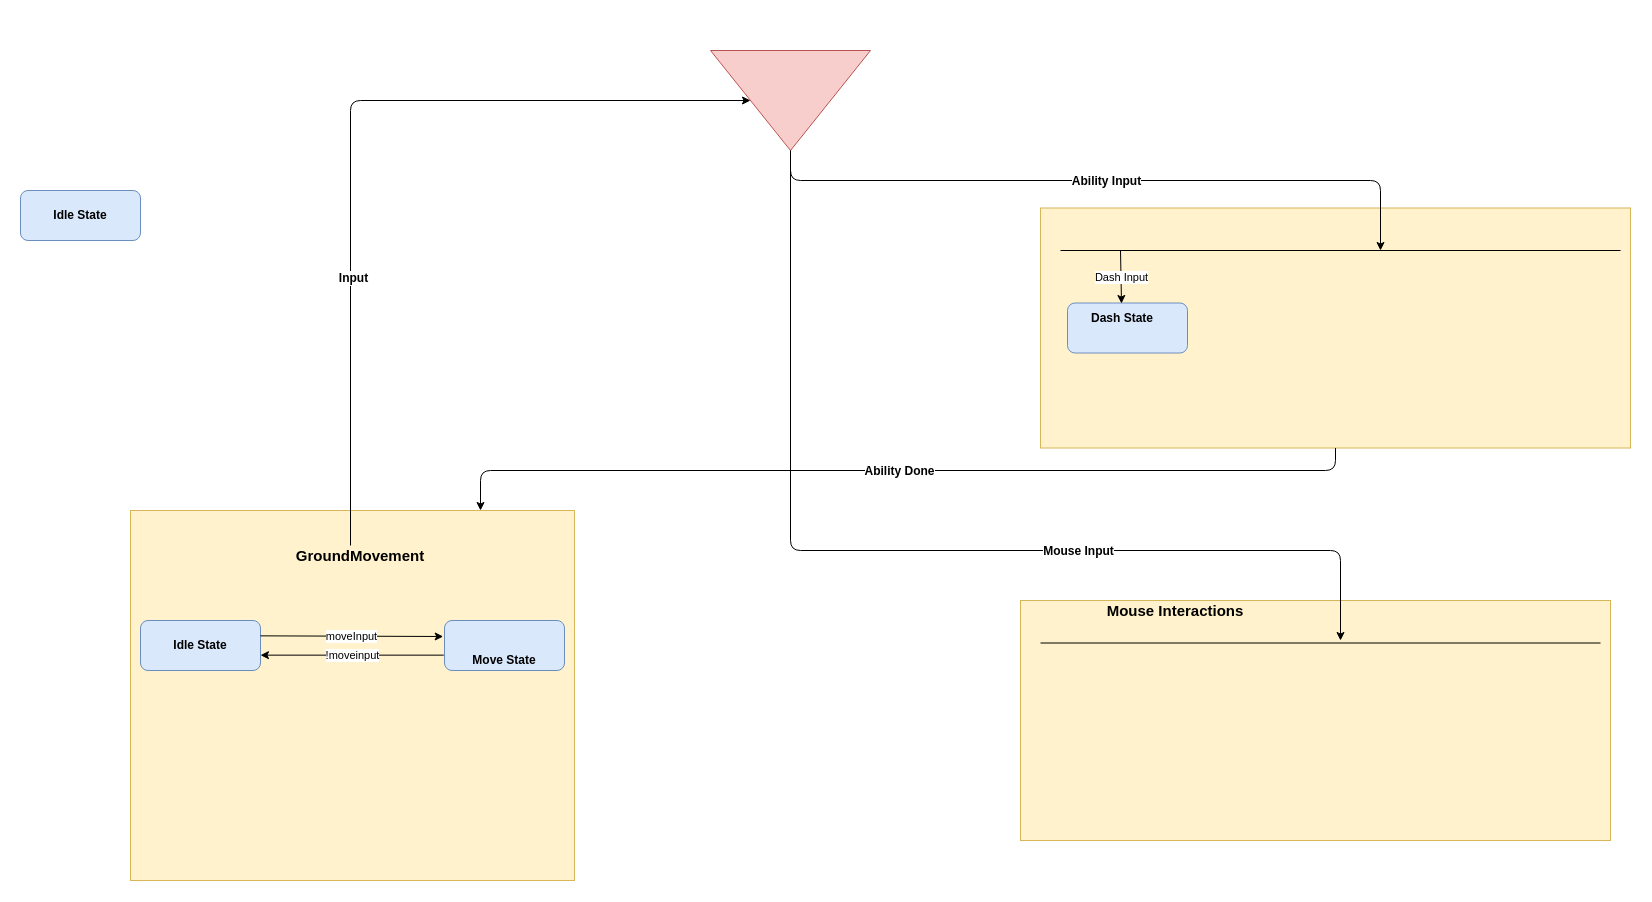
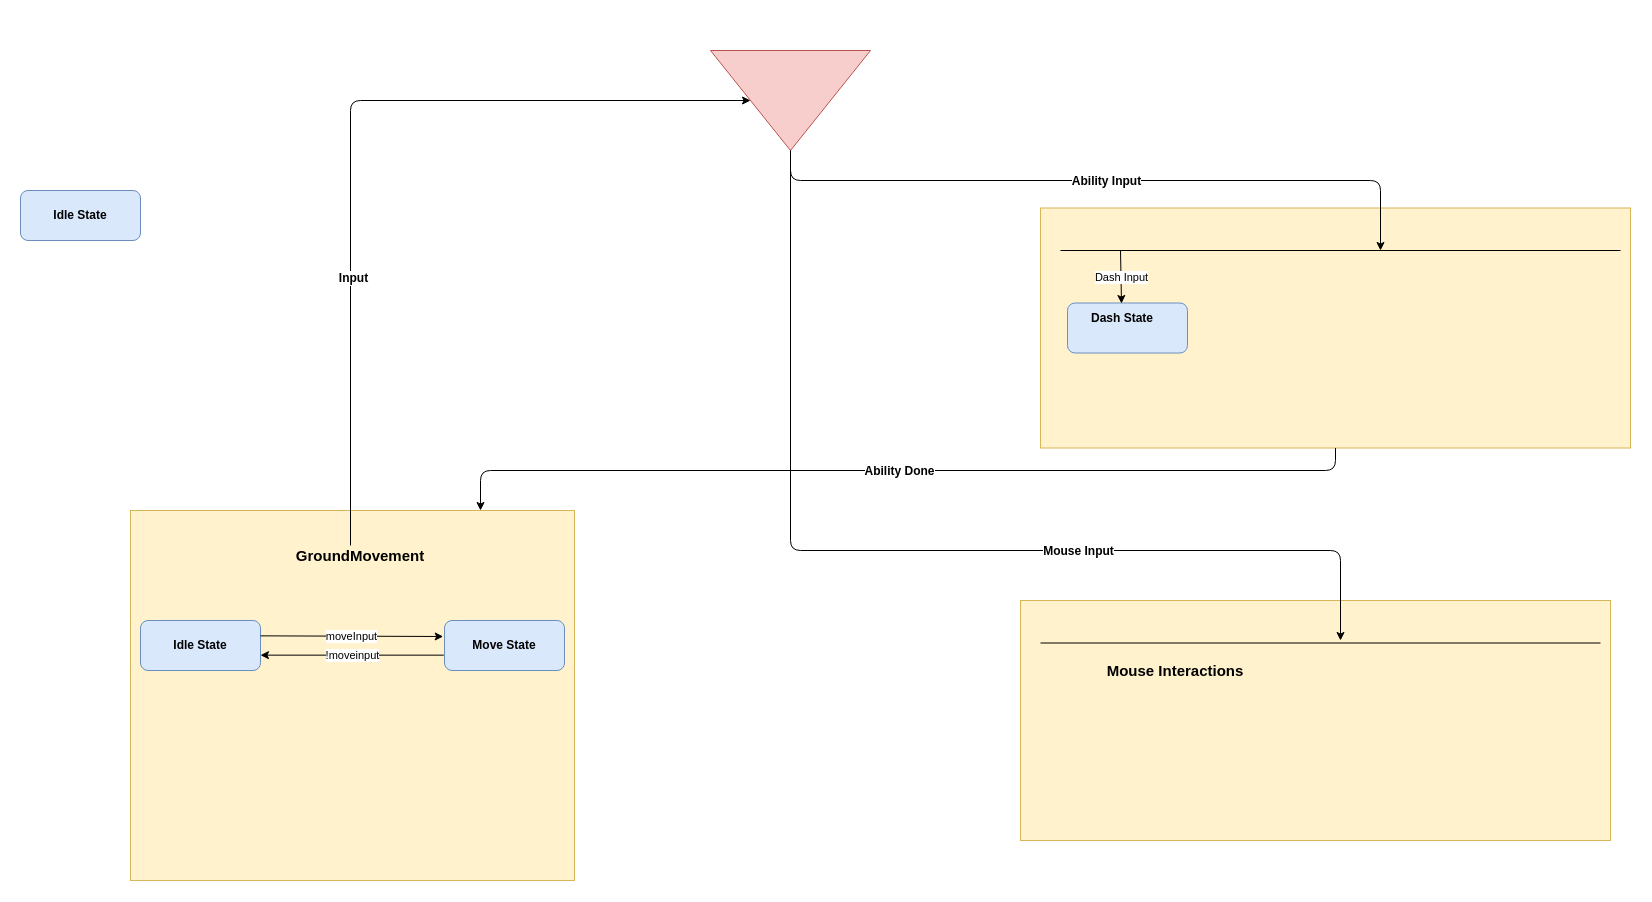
node "Mouse Interactions": moved (1176, 611) -> (1176, 671)
node "Move State": moved (505, 661) -> (505, 646)
